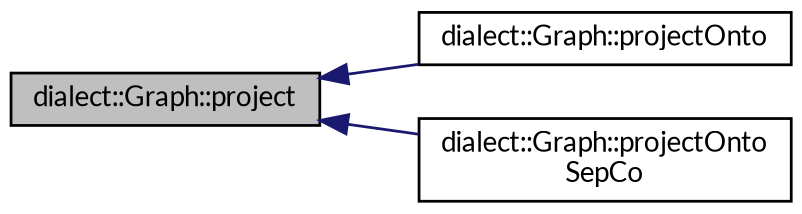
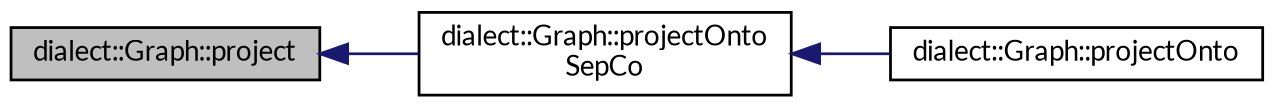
edge "dialect::Graph::projectOnto" -> "dialect::Graph::project": now "dialect::Graph::projectOnto" -> "dialect::Graph::projectOnto SepCo"
